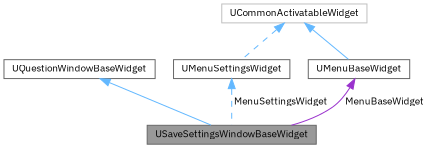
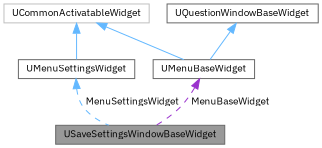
edge "UMenuSettingsWidget" -> "UCommonActivatableWidget": style dashed -> solid
edge "USaveSettingsWindowBaseWidget" -> "UQuestionWindowBaseWidget": now "UMenuBaseWidget" -> "UQuestionWindowBaseWidget"
edge "USaveSettingsWindowBaseWidget" -> "UMenuBaseWidget": style solid -> dashed
